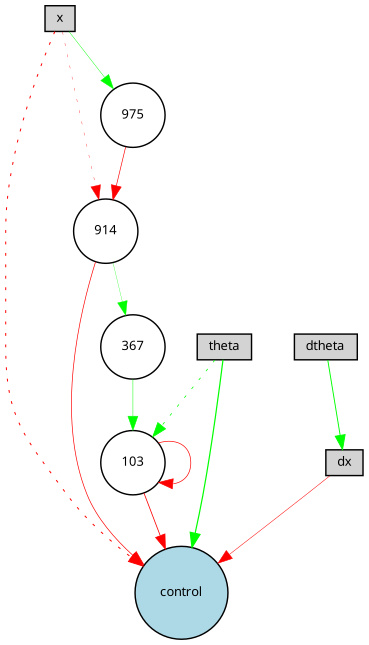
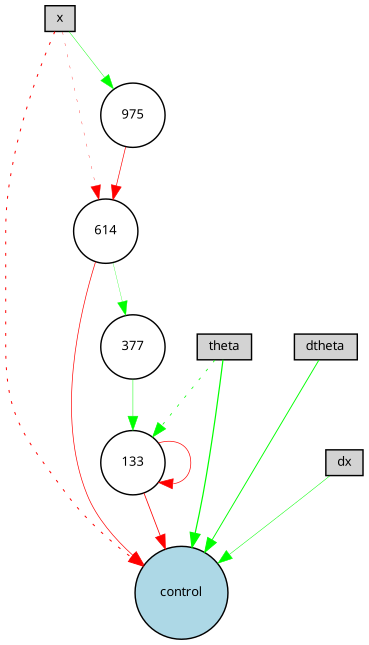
node "914": label "914" -> "614"
node "367": label "367" -> "377"
edge "dtheta" -> "dx": now "dtheta" -> "control"
node "103": label "103" -> "133"
edge "dx" -> "control": color red -> green
